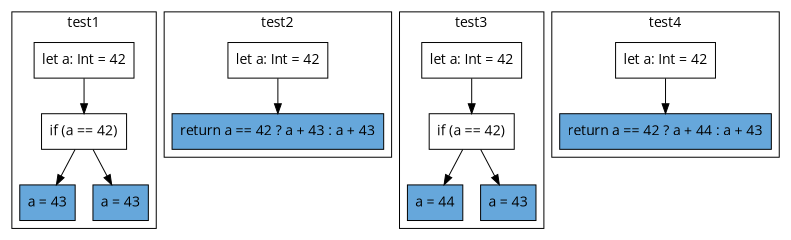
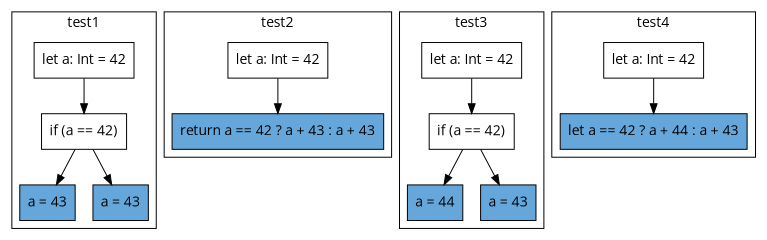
node "return a == 42 ? a + 44 : a + 43": label "return a == 42 ? a + 44 : a + 43" -> "let a == 42 ? a + 44 : a + 43"
